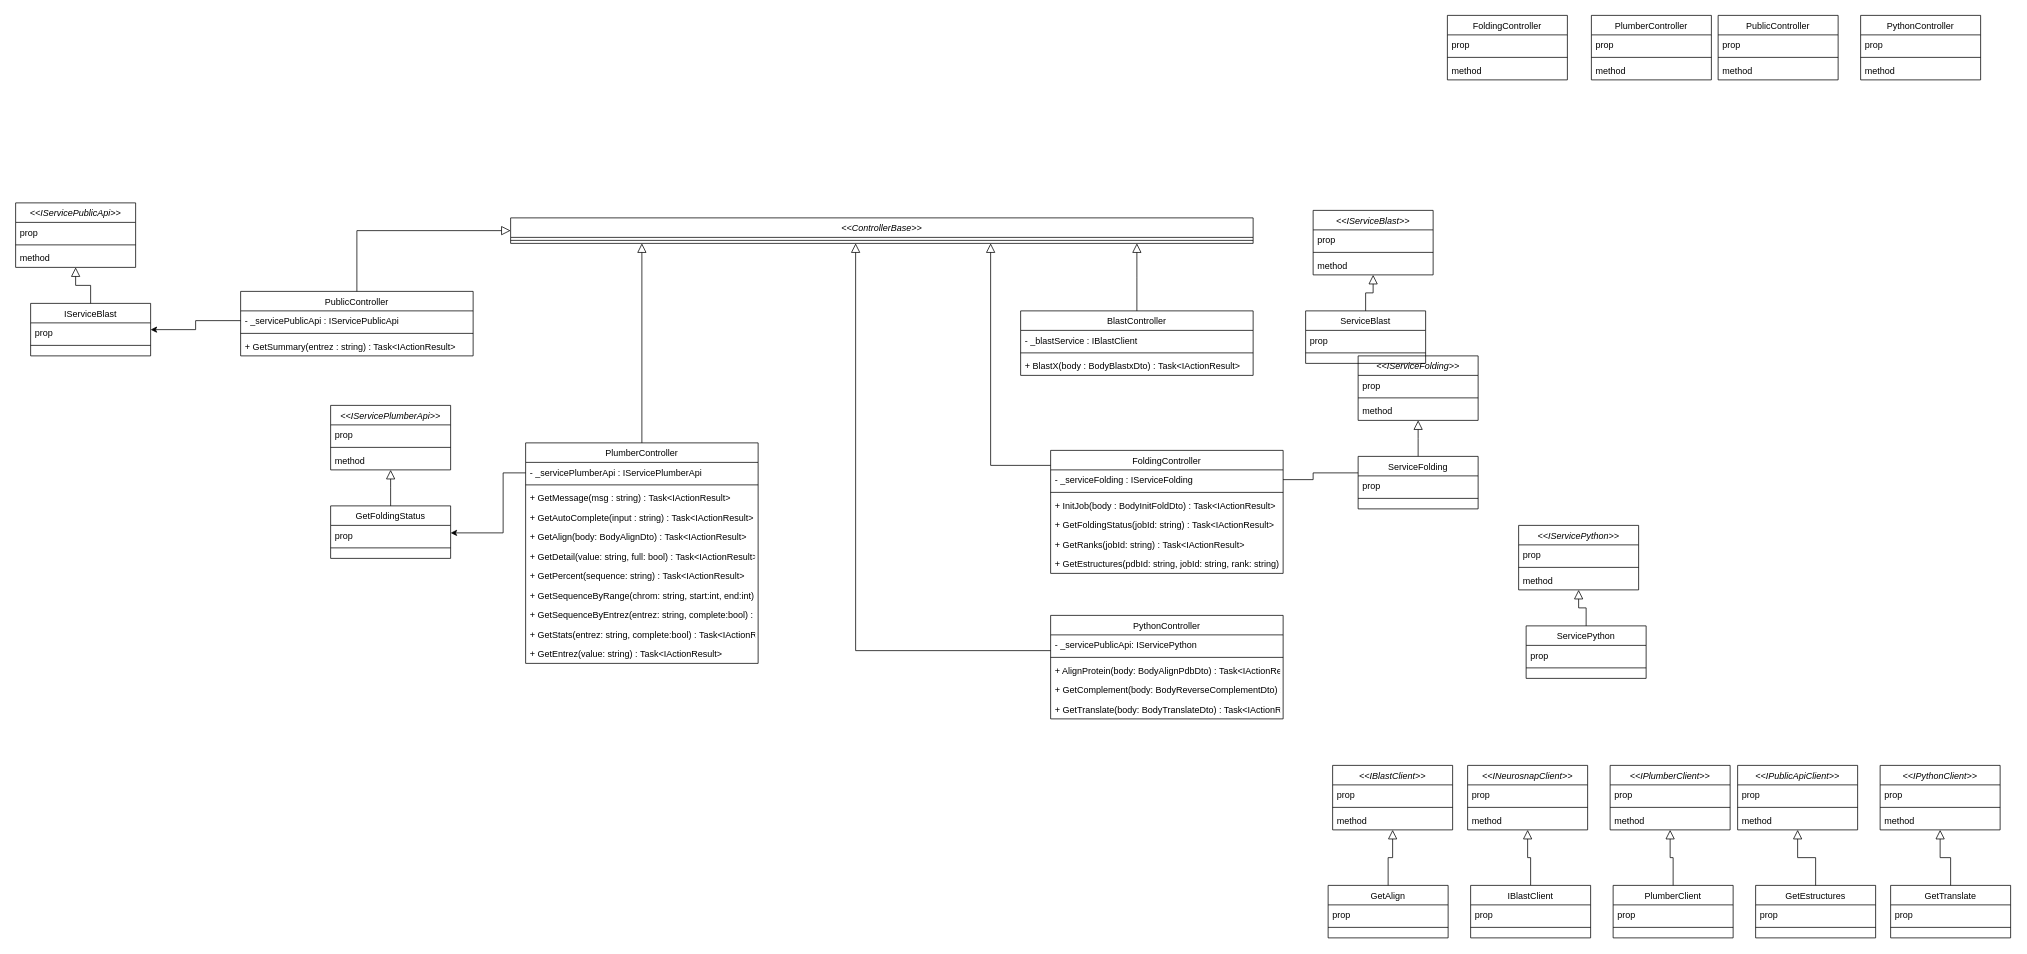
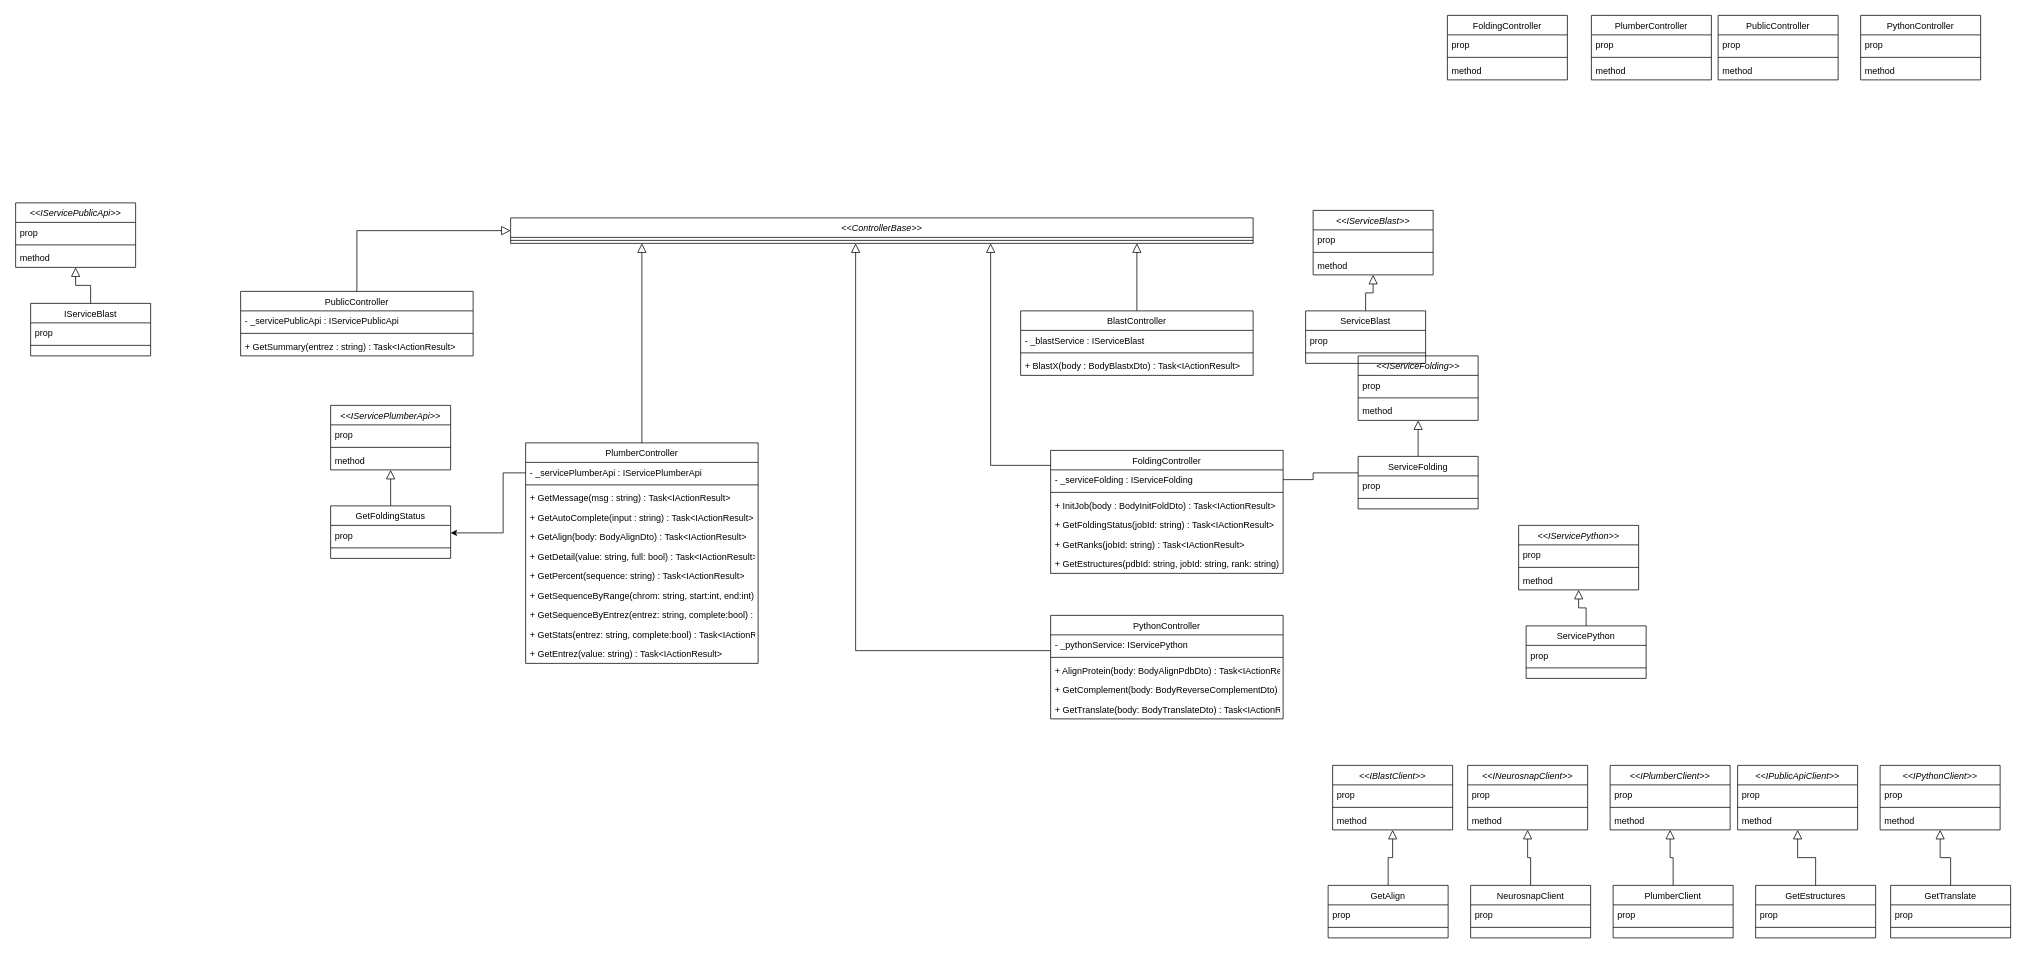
edge "- _servicePublicApi : IServicePublicApi" -> "IServiceBlast": removed
node "- _blastService : IBlastClient": label "- _blastService : IBlastClient" -> "- _blastService : IServiceBlast"
node "- _servicePublicApi: IServicePython": label "- _servicePublicApi: IServicePython" -> "- _pythonService: IServicePython"
node "IBlastClient": label "IBlastClient" -> "NeurosnapClient"
